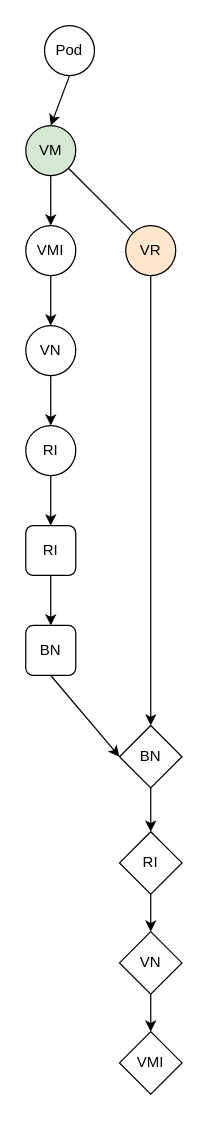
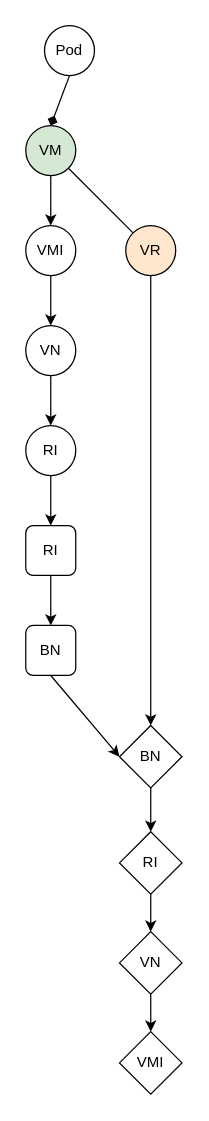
edge "Pod" -> "VM": arrowhead classic -> diamond
